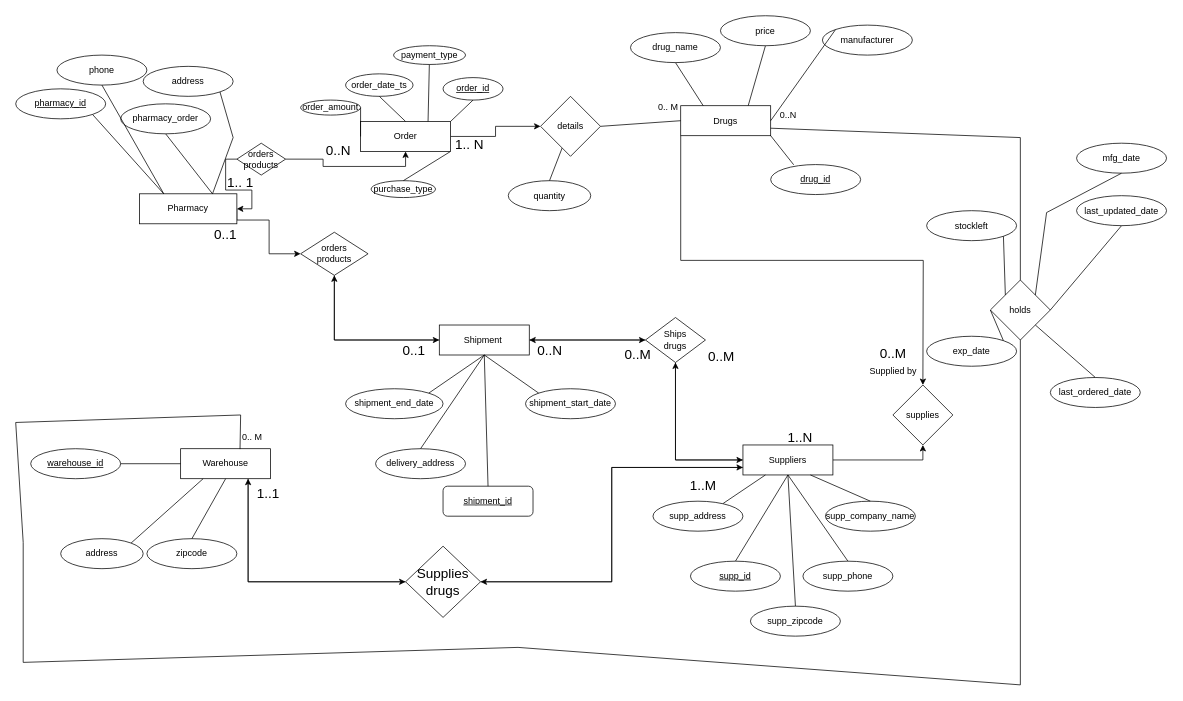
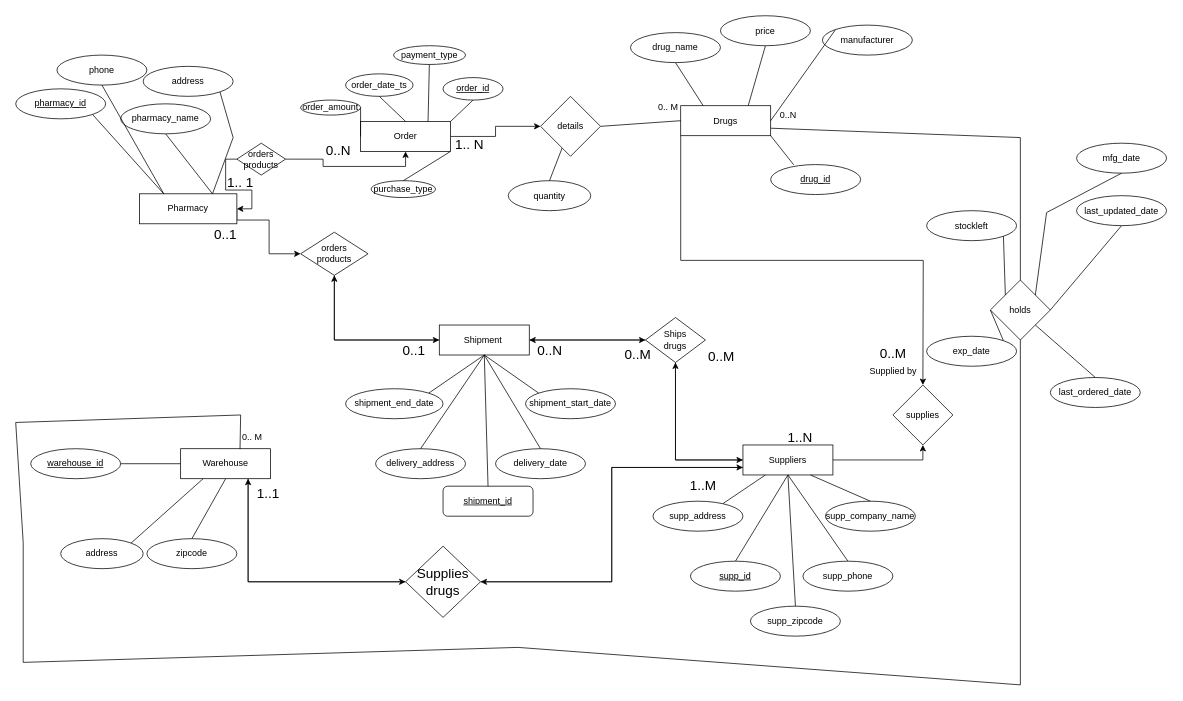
node "pharmacy_order": label "pharmacy_order" -> "pharmacy_name"
edge "Shipment" -- "delivery_date": added
node "delivery_date": added
